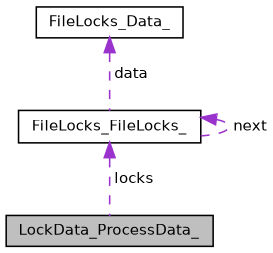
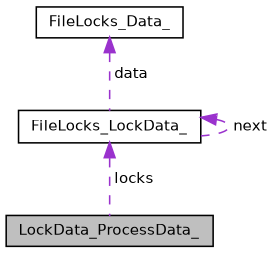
node "FileLocks_FileLocks_": label "FileLocks_FileLocks_" -> "FileLocks_LockData_"
